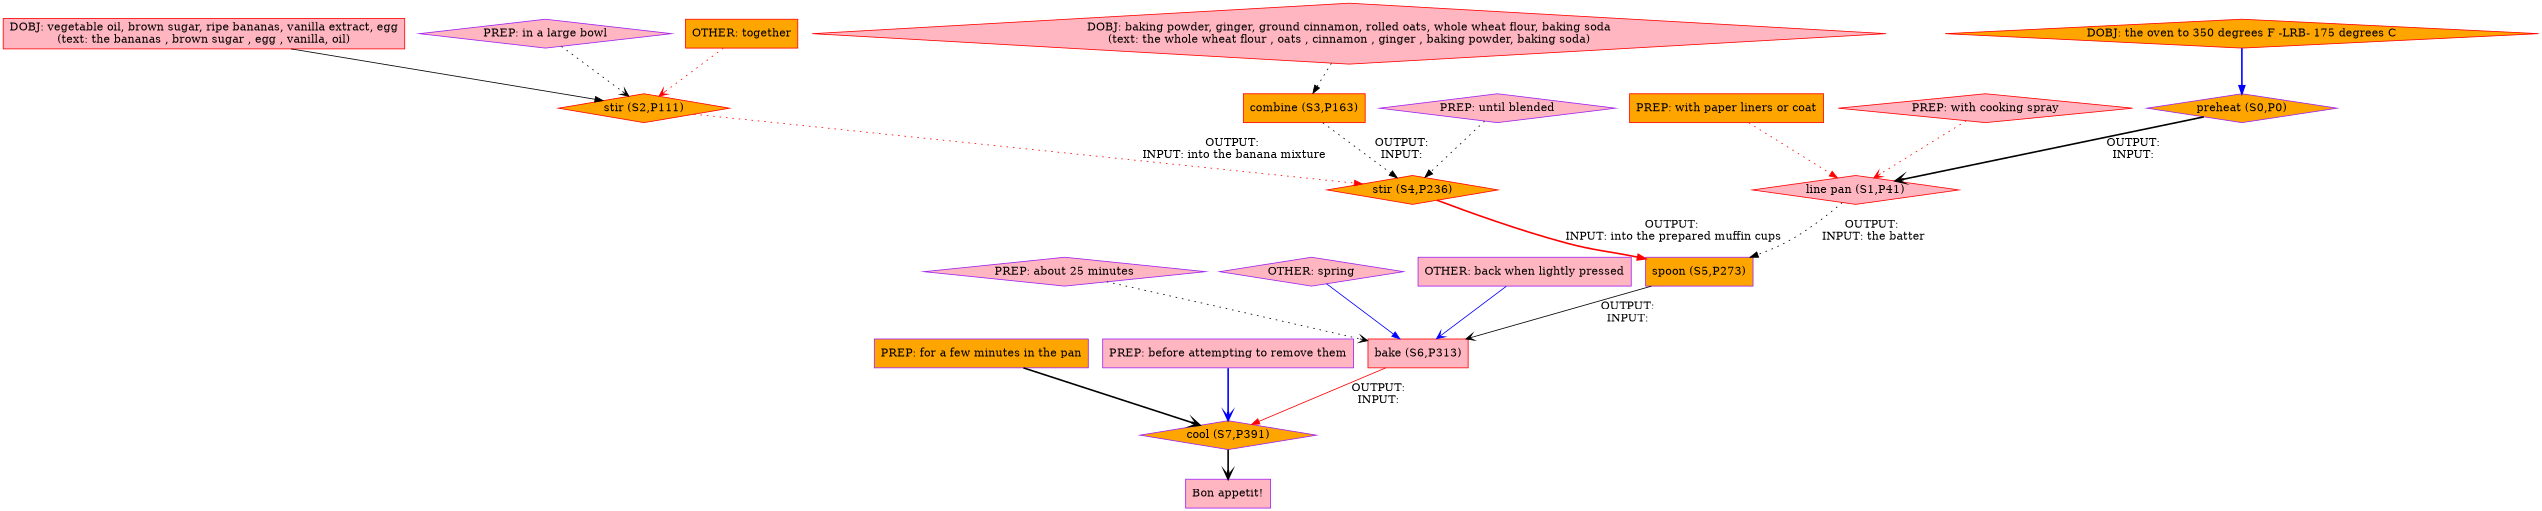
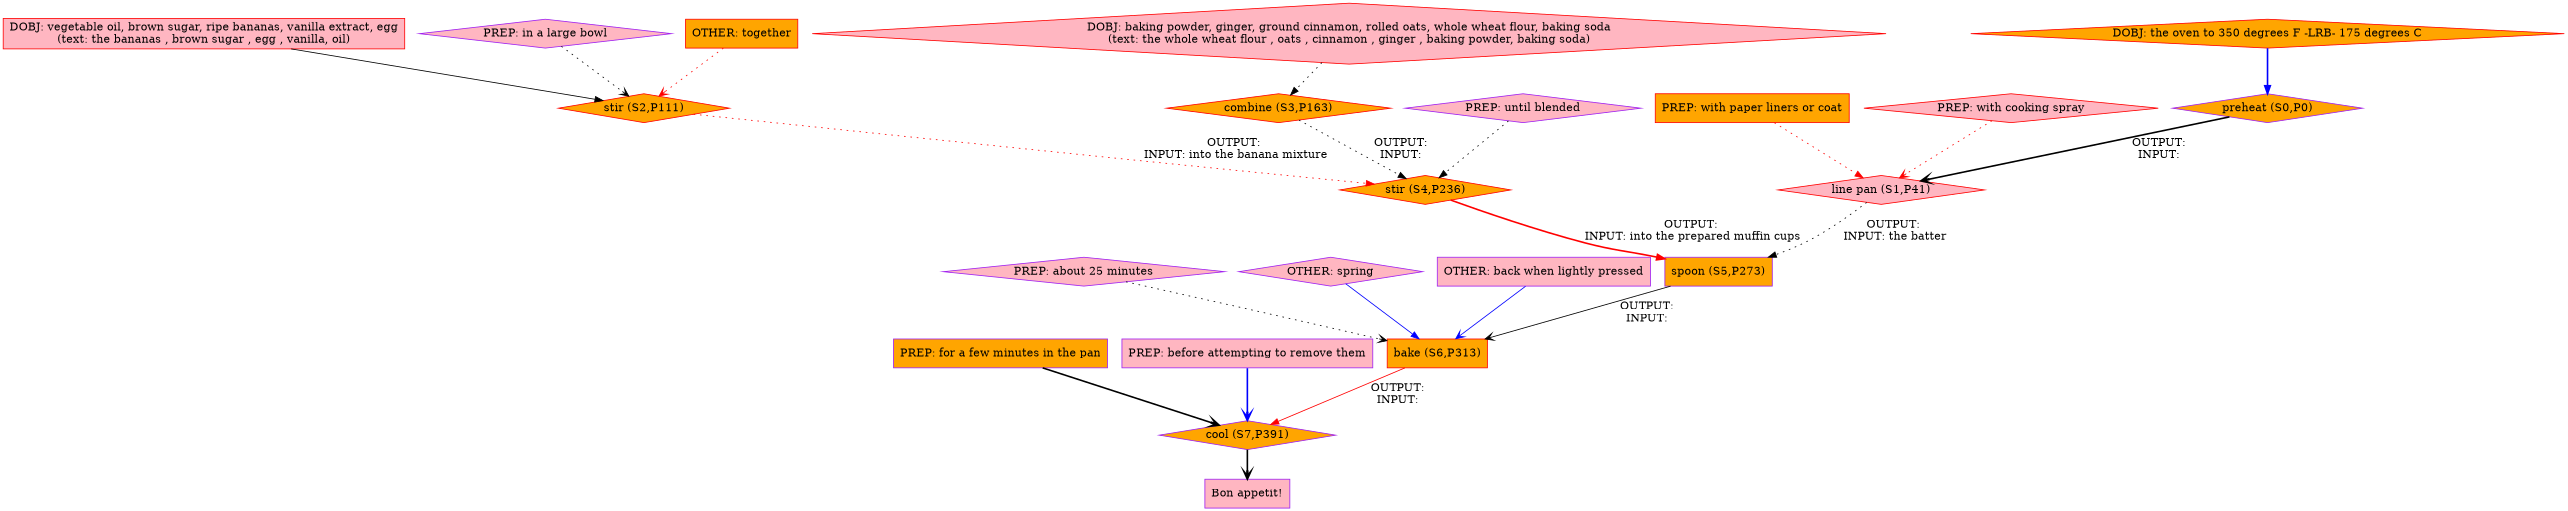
node "combine (S3,P163)": shape box -> diamond
node "bake (S6,P313)": fillcolor lightpink -> orange
